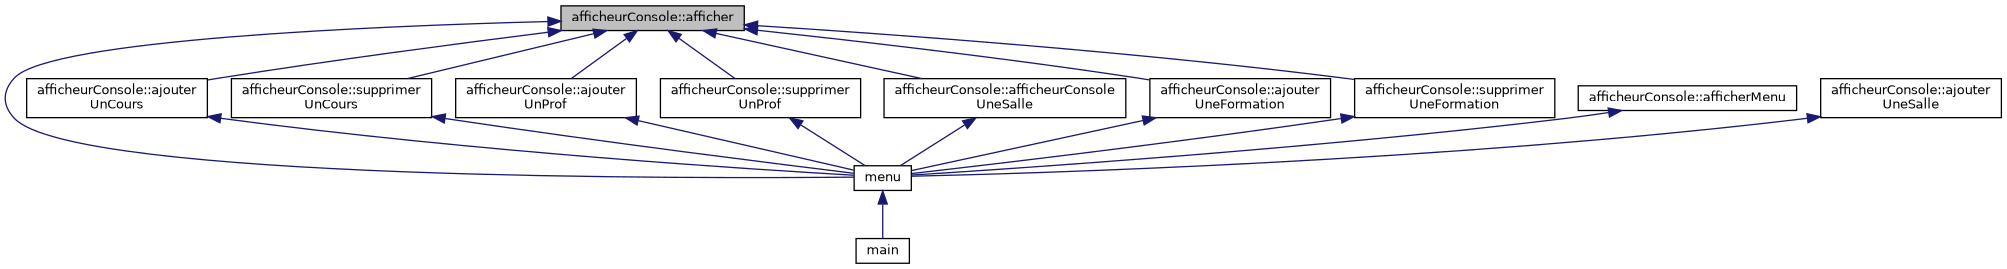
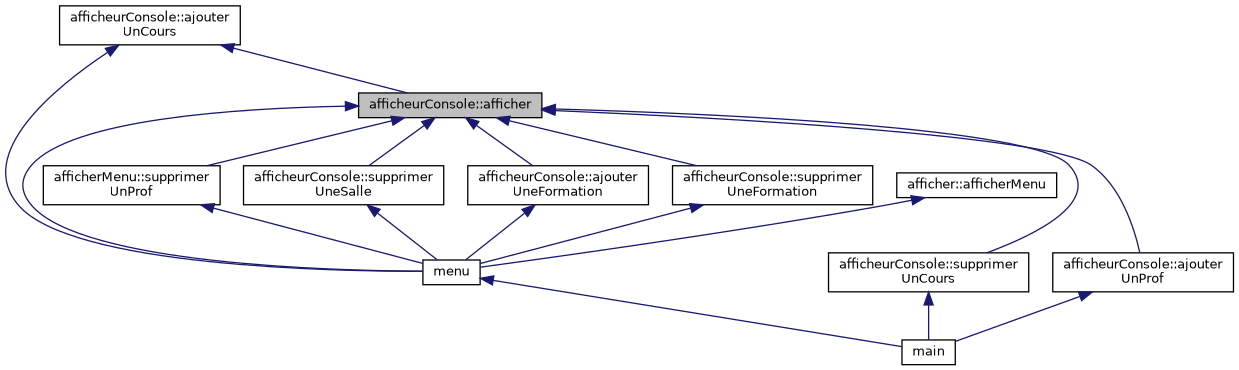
edge "afficheurConsole::ajouter UnCours" -> "afficheurConsole::afficher": reversed
node "afficheurConsole::supprimer UnProf": label "afficheurConsole::supprimer UnProf" -> "afficherMenu::supprimer UnProf"
node "afficheurConsole::afficheurConsole UneSalle": label "afficheurConsole::afficheurConsole UneSalle" -> "afficheurConsole::supprimer UneSalle"
node "afficheurConsole::afficherMenu": label "afficheurConsole::afficherMenu" -> "afficher::afficherMenu"
node "afficheurConsole::ajouter UneSalle": removed
edge "menu" -> "afficheurConsole::ajouter UnProf": now "main" -> "afficheurConsole::ajouter UnProf"
edge "menu" -> "afficheurConsole::supprimer UnCours": now "main" -> "afficheurConsole::supprimer UnCours"
